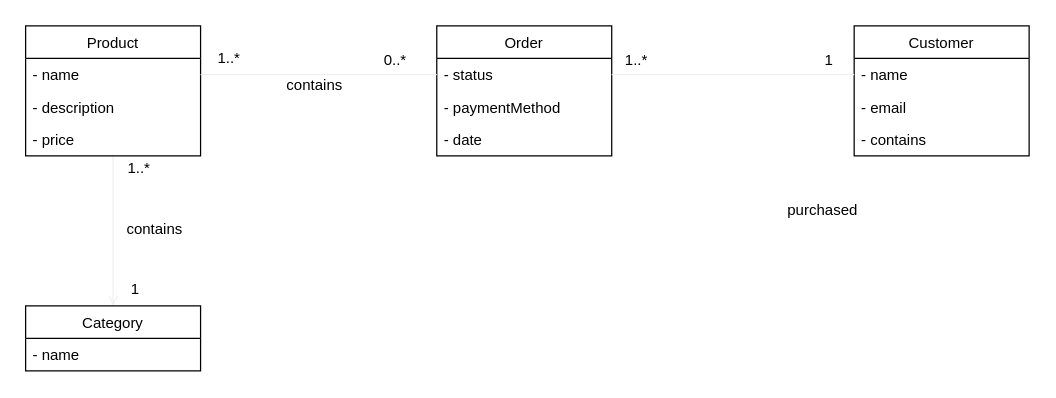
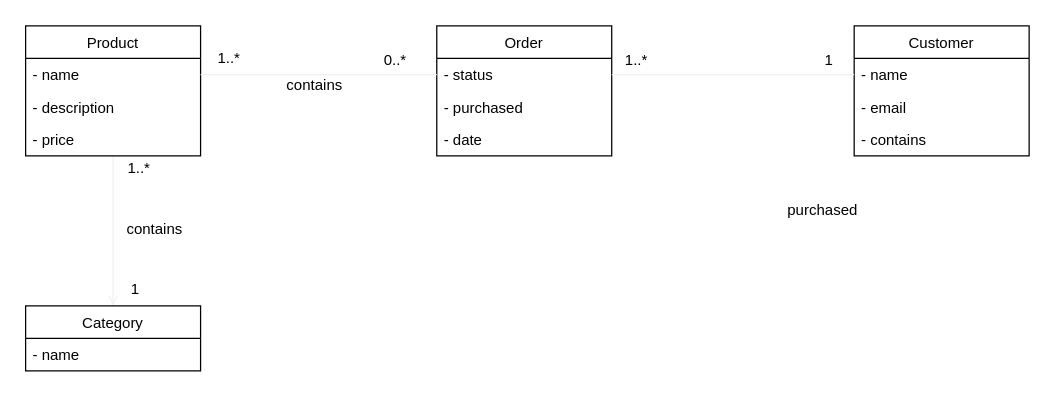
node "- paymentMethod": label "- paymentMethod" -> "- purchased"
